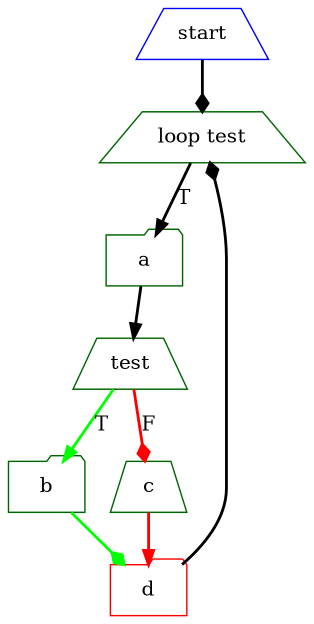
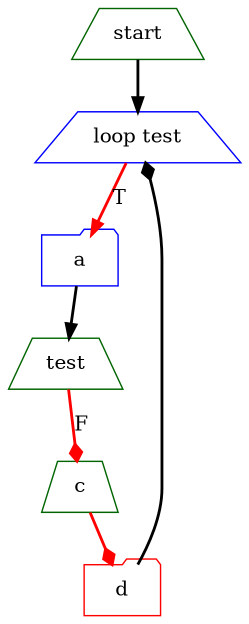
node "start": color blue -> darkgreen
edge "start" -> "loop test": arrowhead diamond -> normal
node "loop test": color darkgreen -> blue
edge "loop test" -> "a": color black -> red
node "a": color darkgreen -> blue
node "b": removed
edge "c" -> "d": arrowhead normal -> diamond
